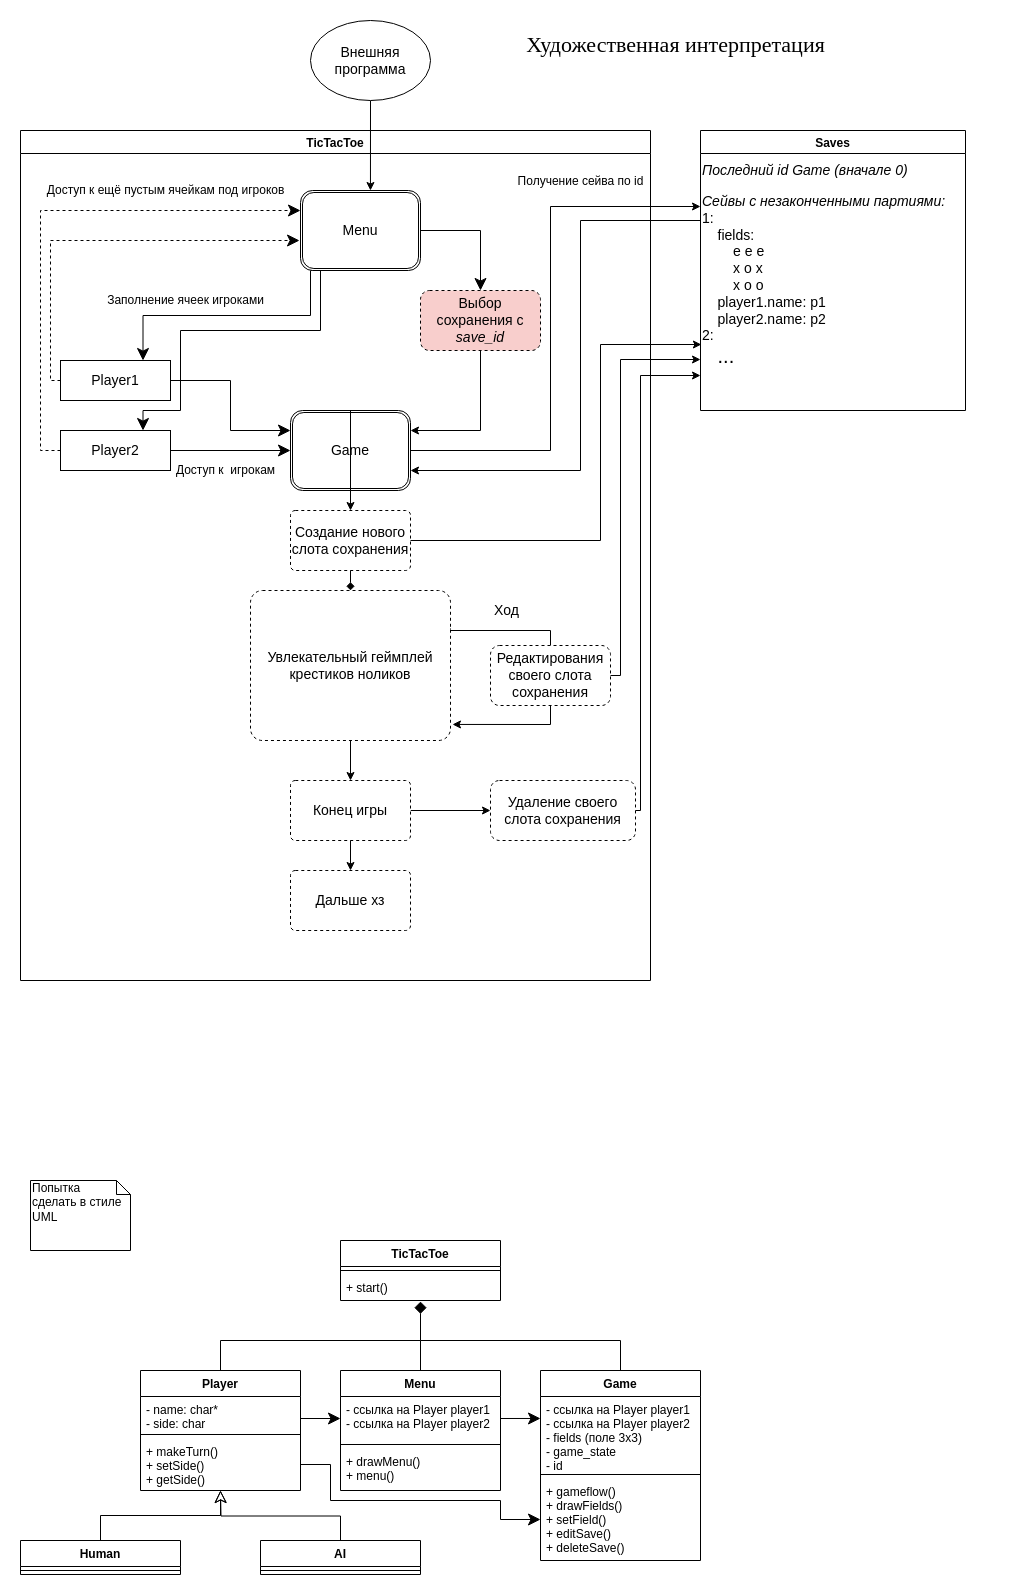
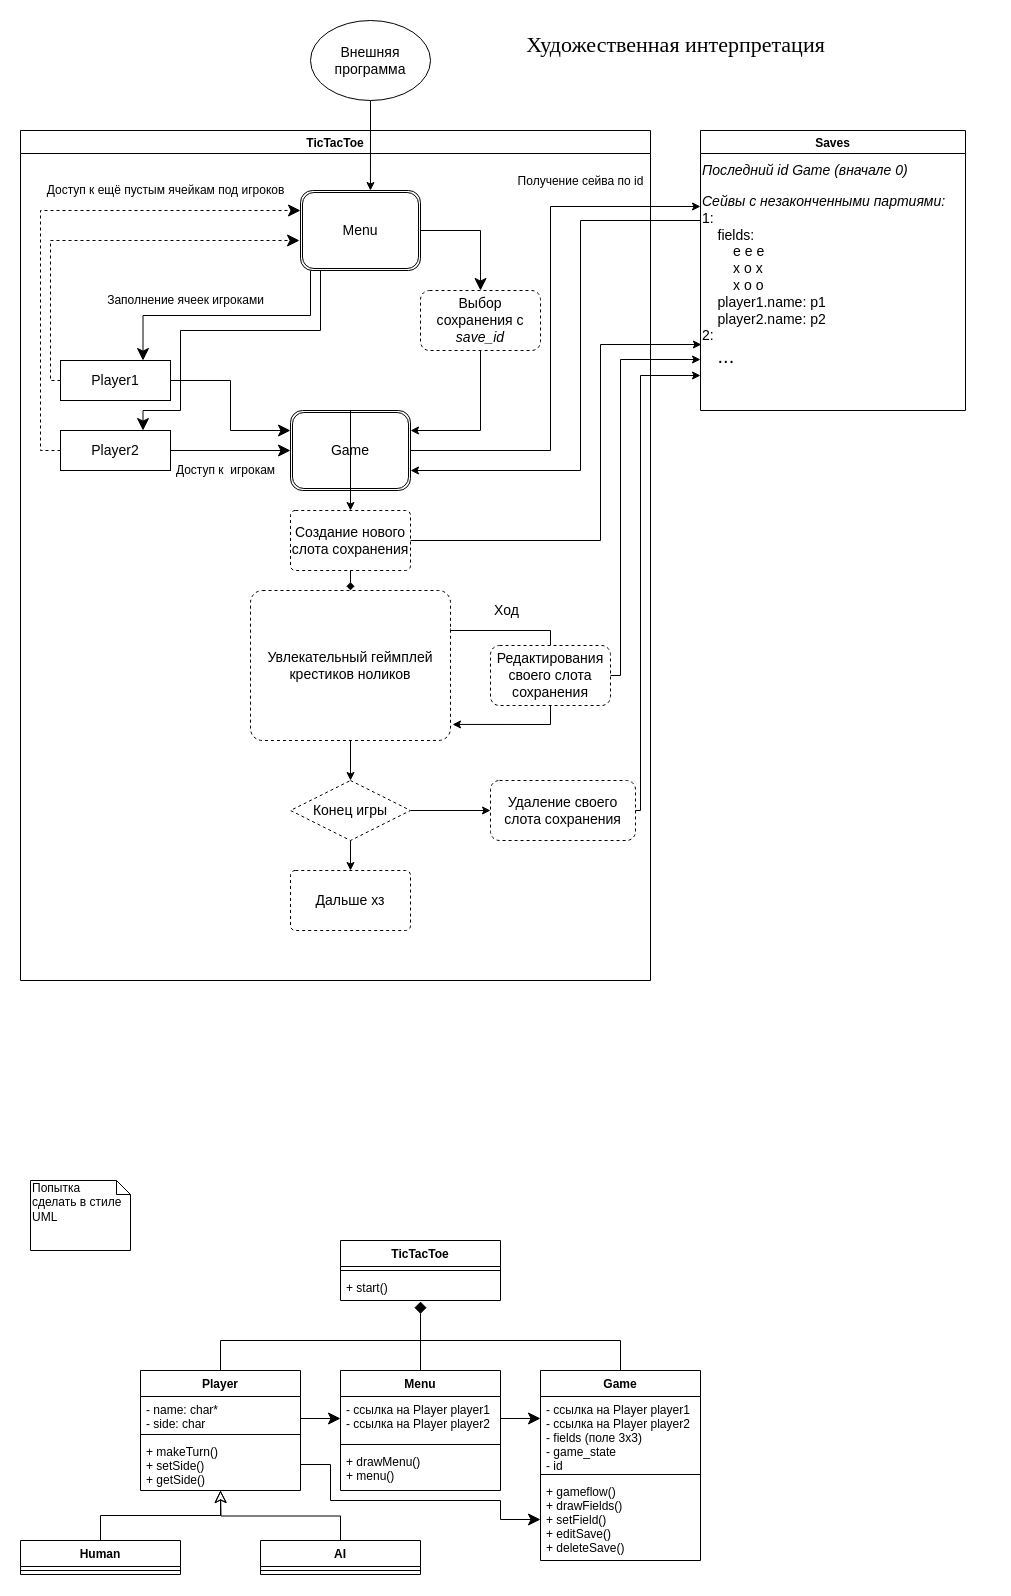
node "Выбор сохранения с save_id": fillcolor #f8cecc -> #ffffff
node "Конец игры": shape rounded rectangle -> diamond
